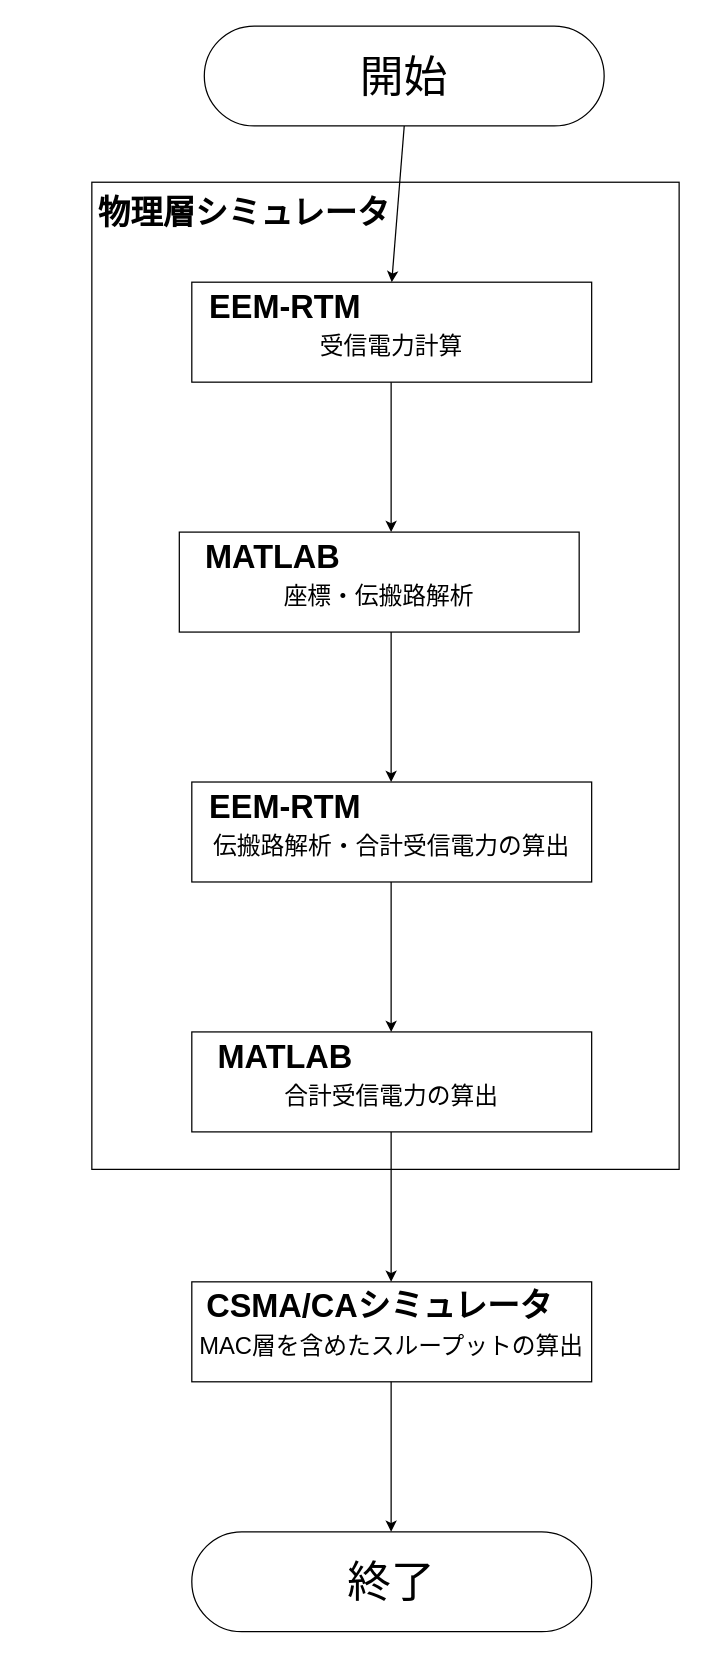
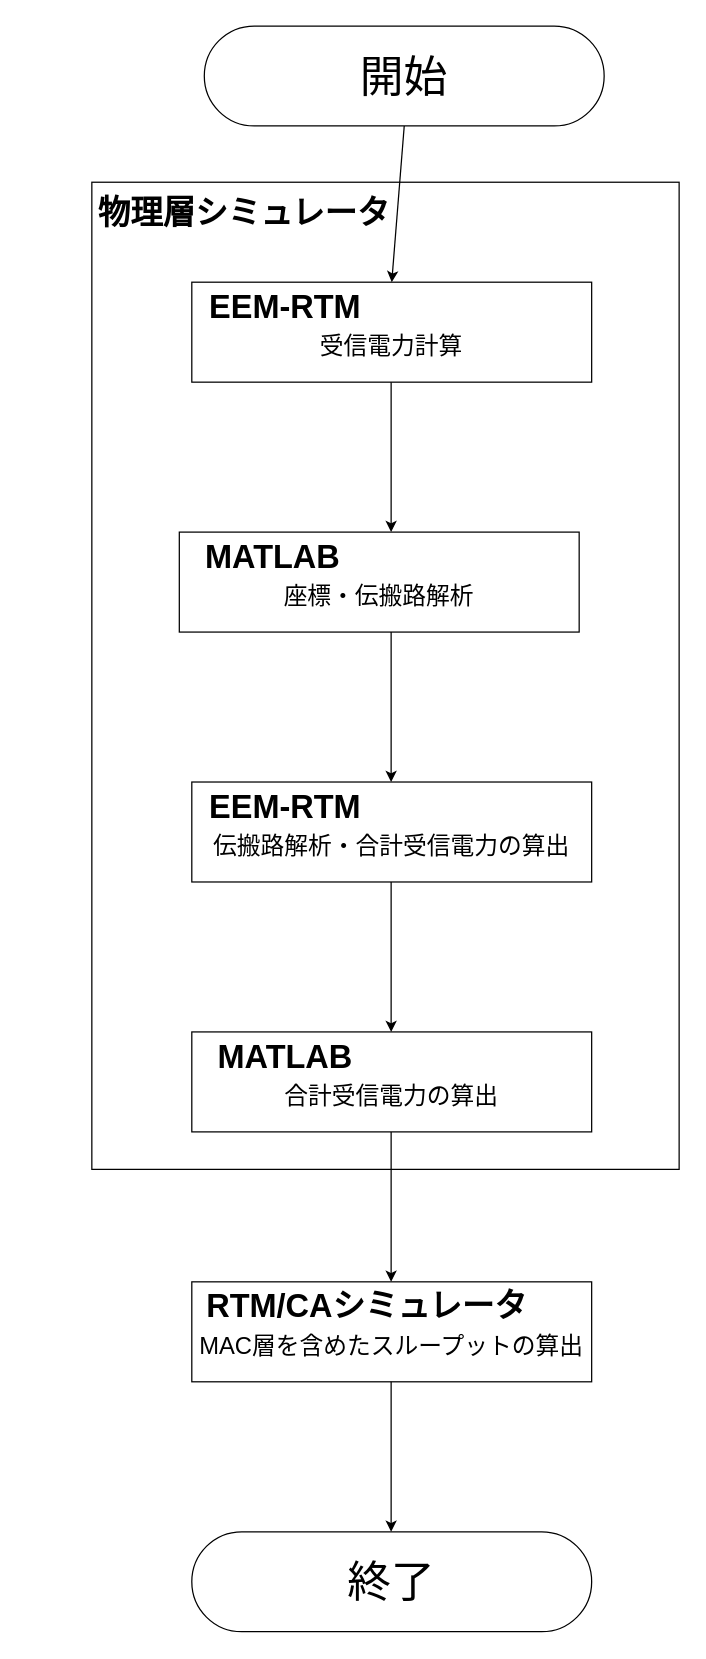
node "CSMA/CAシミュレータ": label "CSMA/CAシミュレータ" -> "RTM/CAシミュレータ"
